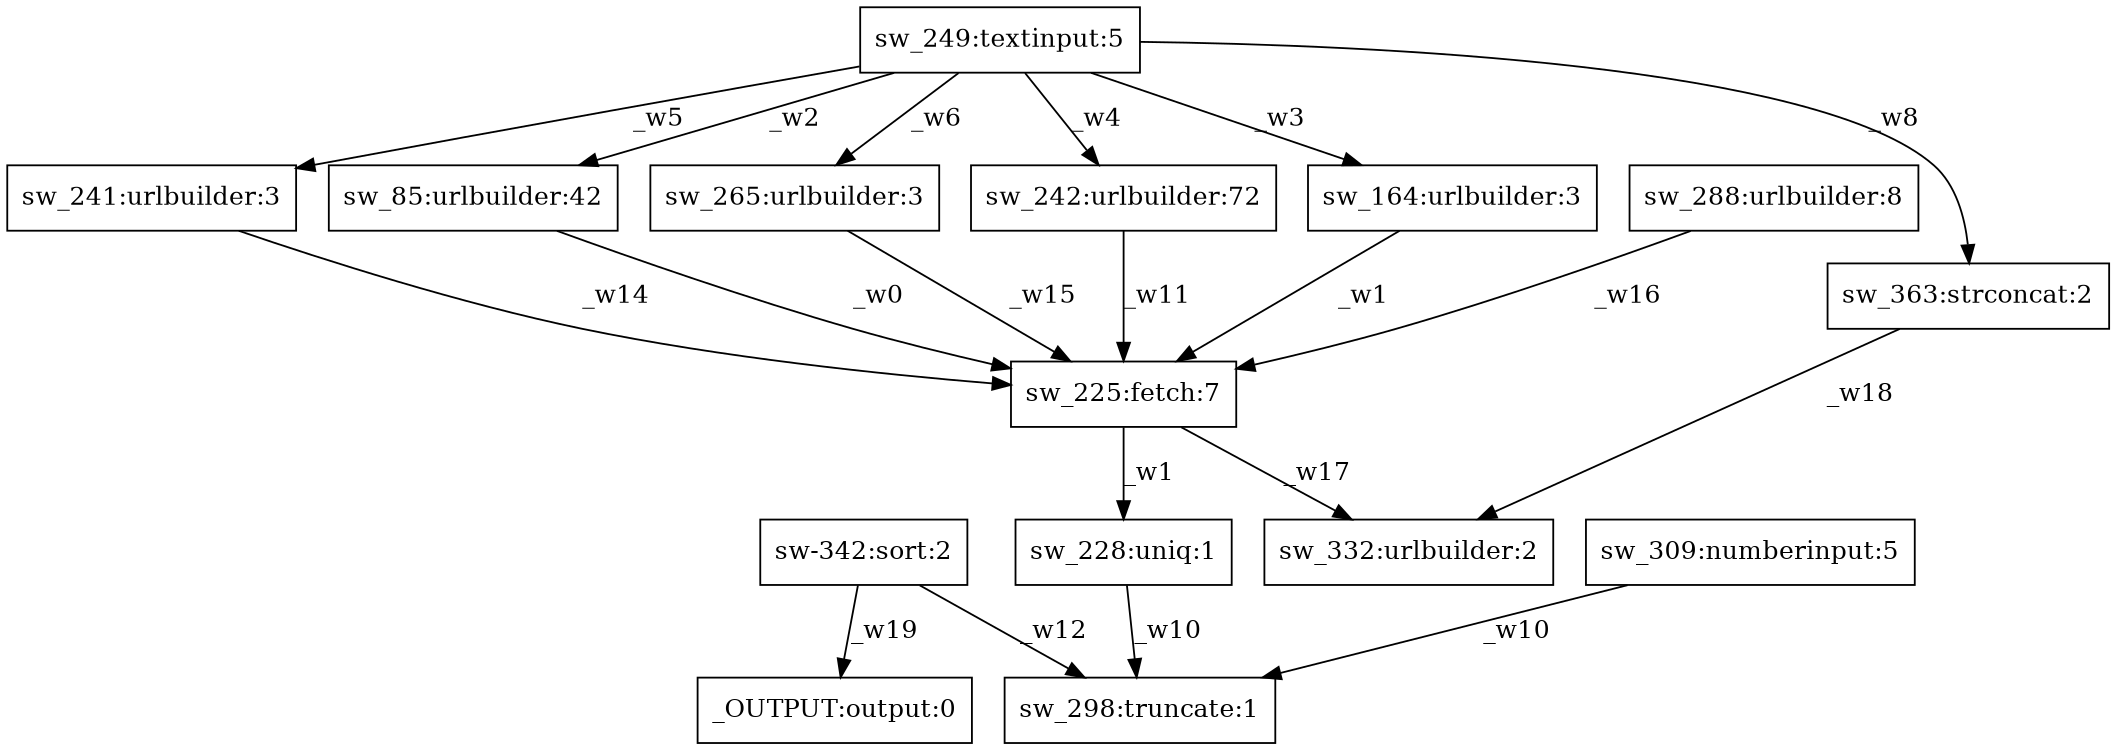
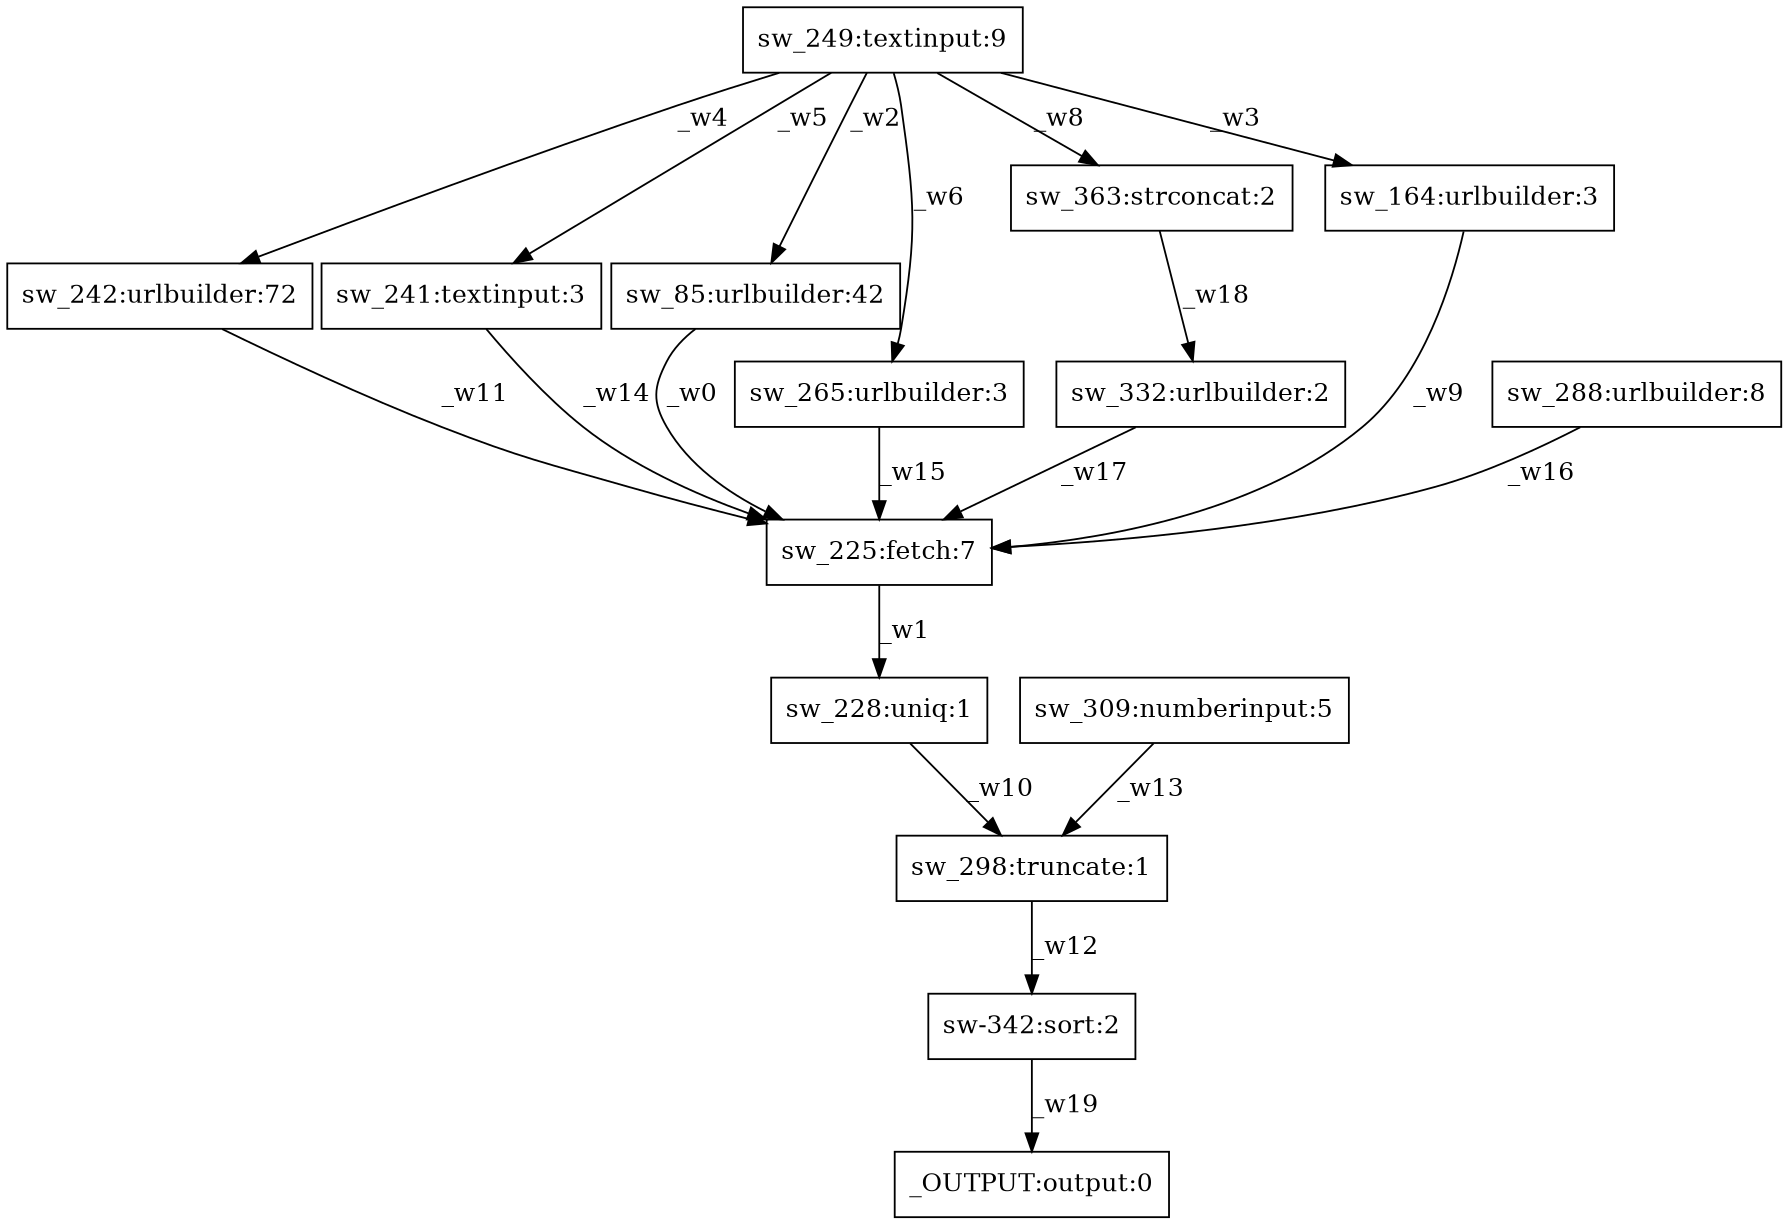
node "sw_249:textinput:5": label "sw_249:textinput:5" -> "sw_249:textinput:9"
node "sw_241:urlbuilder:3": label "sw_241:urlbuilder:3" -> "sw_241:textinput:3"
edge "sw_164:urlbuilder:3" -> "sw_225:fetch:7": label "_w1" -> "_w9"
edge "sw_225:fetch:7" -> "sw_332:urlbuilder:2": reversed
edge "sw-342:sort:2" -> "sw_298:truncate:1": reversed
edge "sw_309:numberinput:5" -> "sw_298:truncate:1": label "_w10" -> "_w13"
